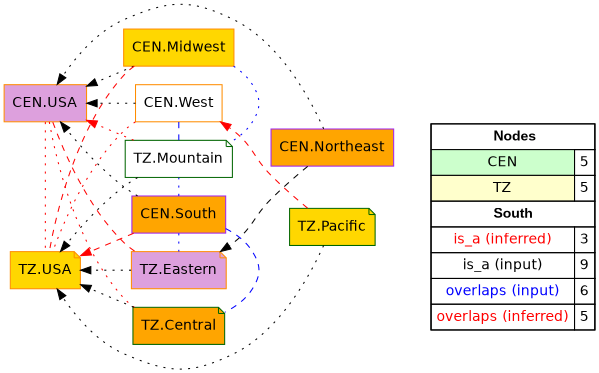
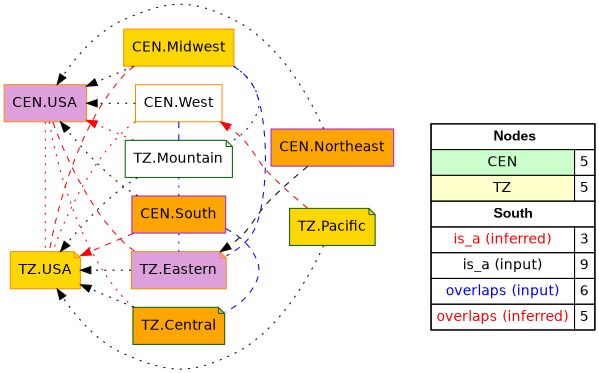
edge "CEN.Midwest" -- "TZ.Eastern": added
